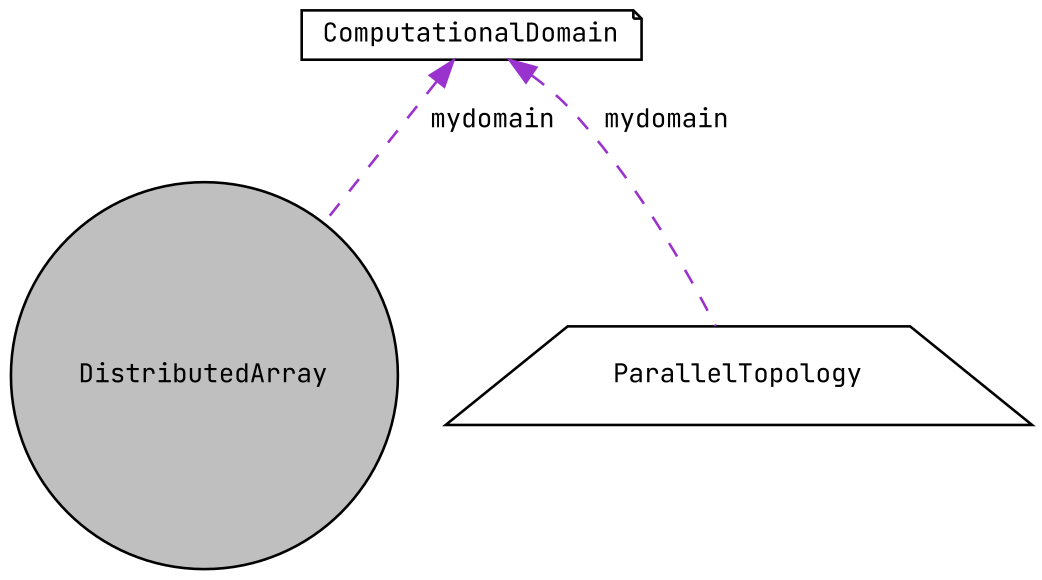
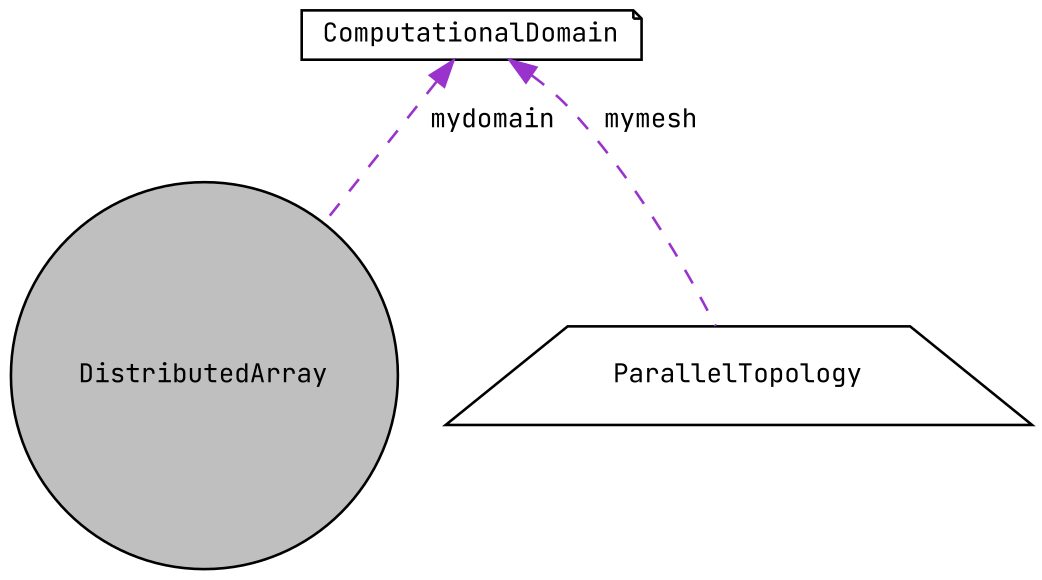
edge "ParallelTopology" -> "ComputationalDomain": label " mydomain" -> " mymesh"
